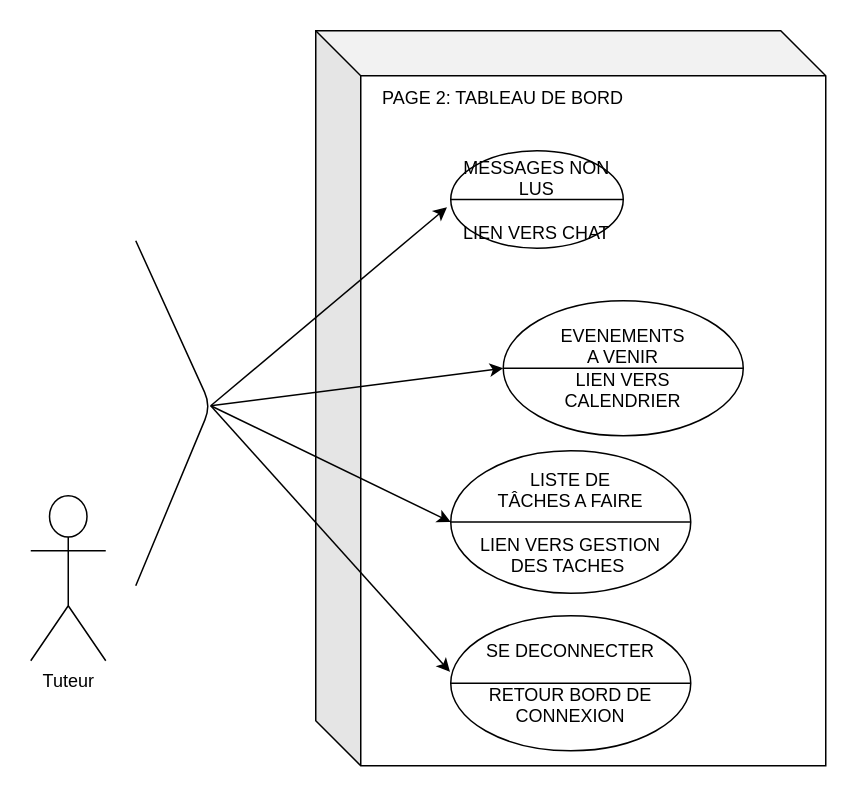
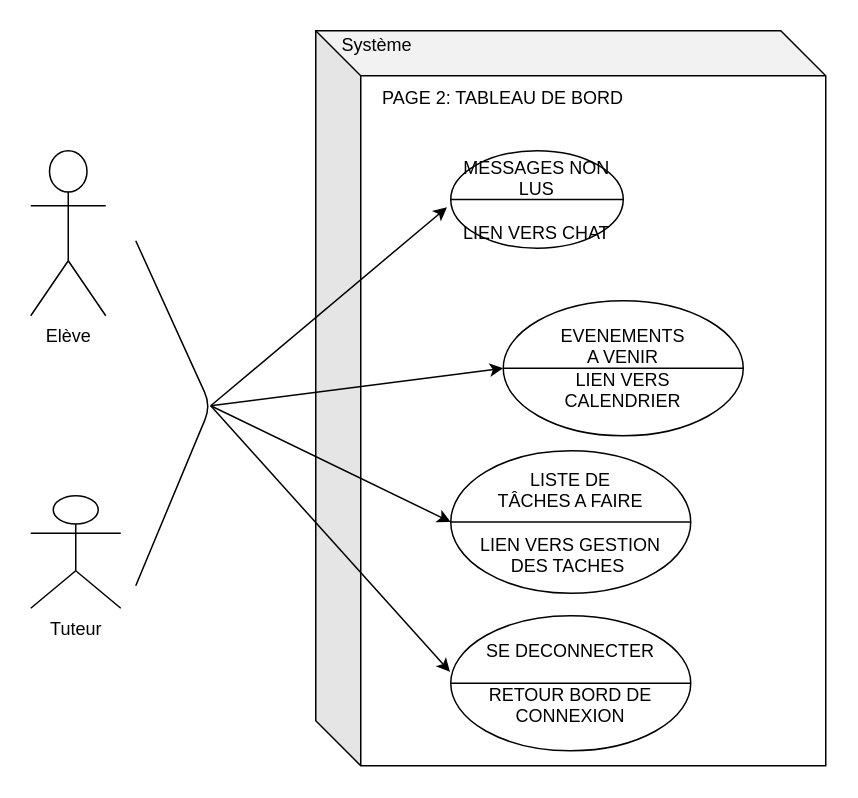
node "Système": added
node "Elève": added
node "Tuteur": size 75x165 -> 90x113
